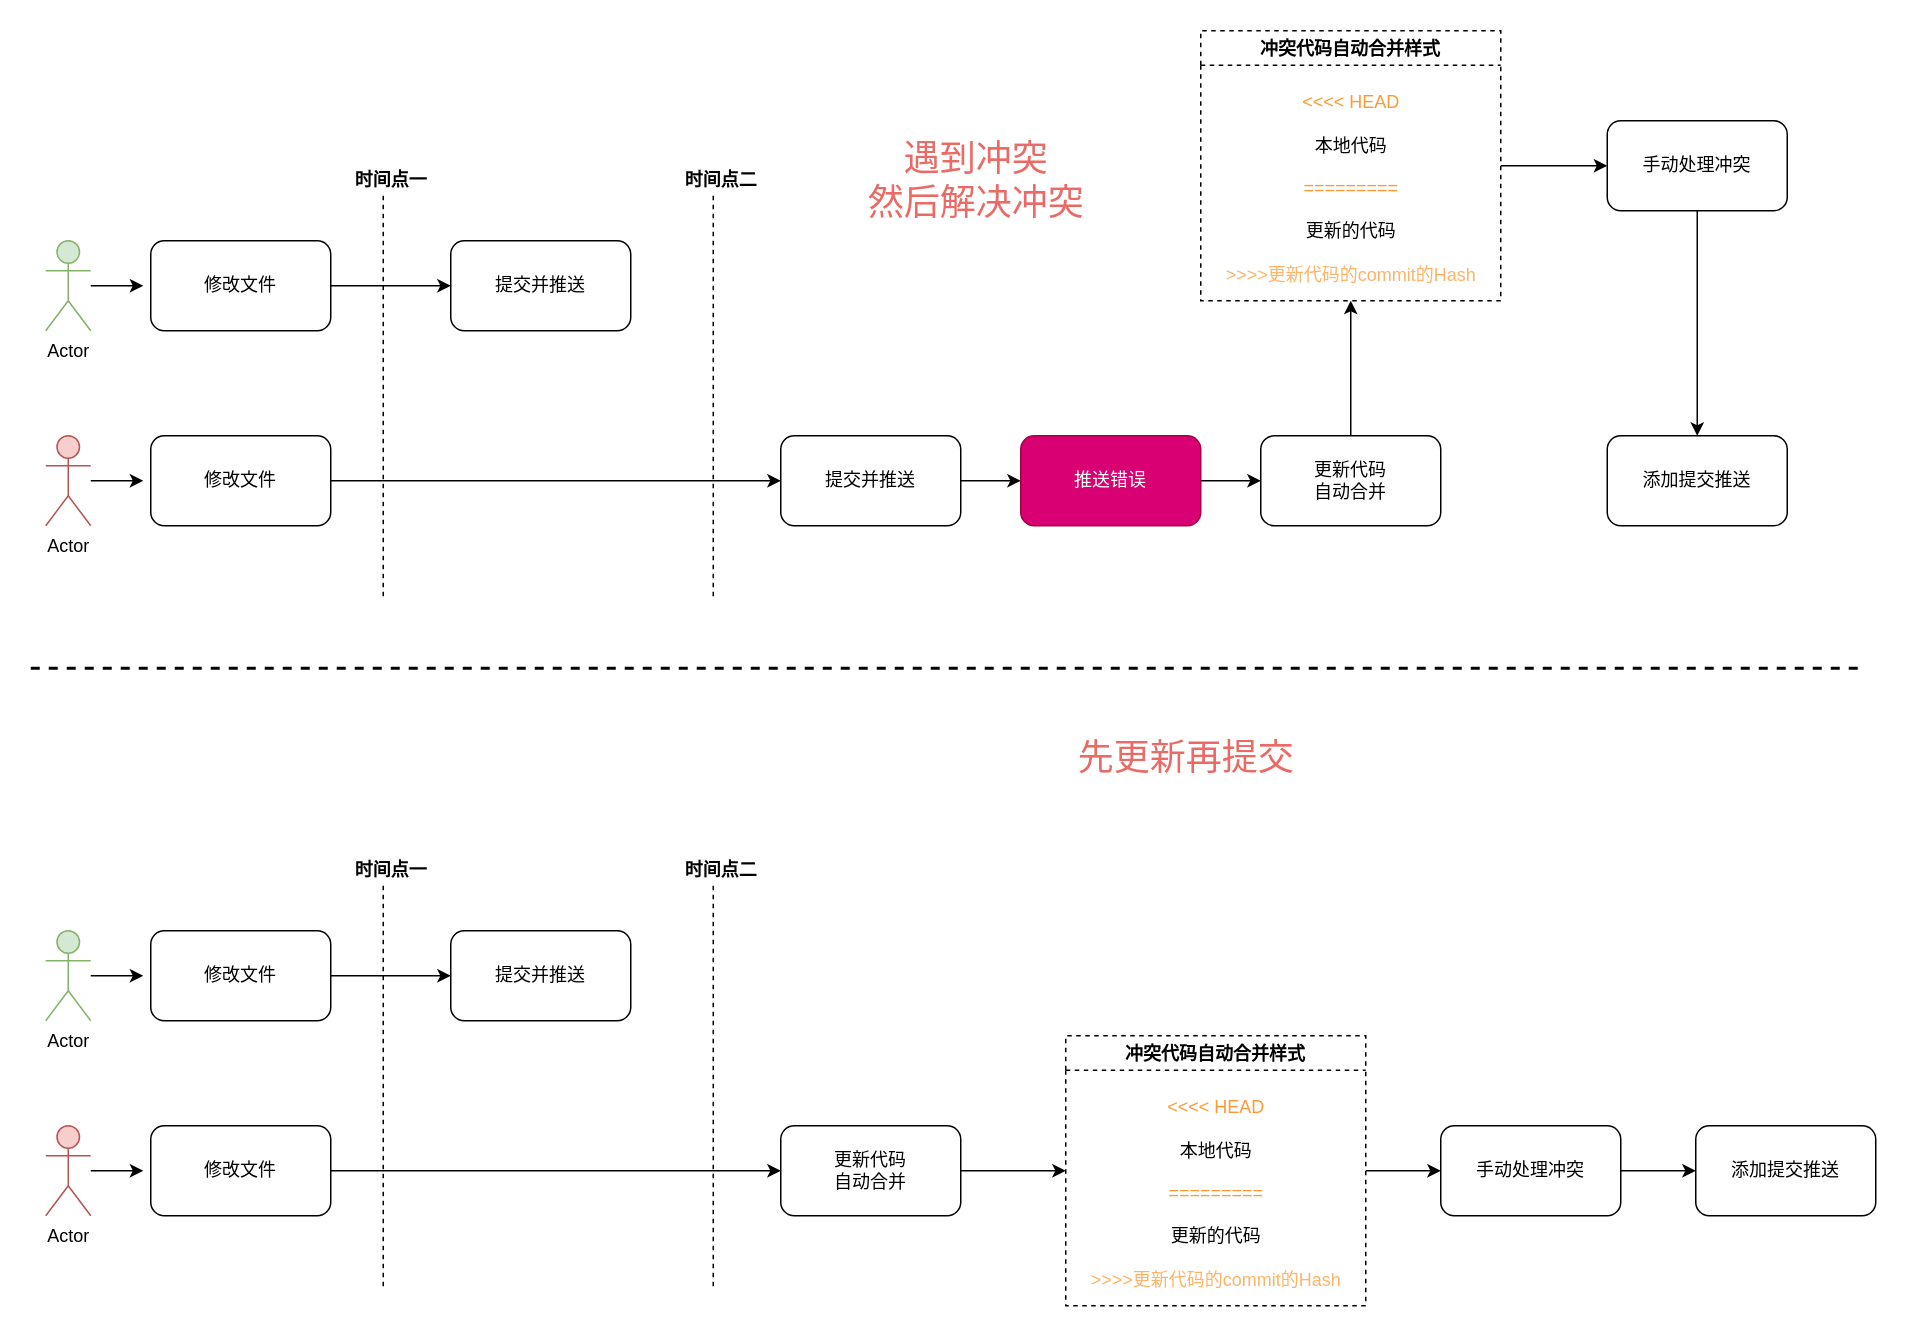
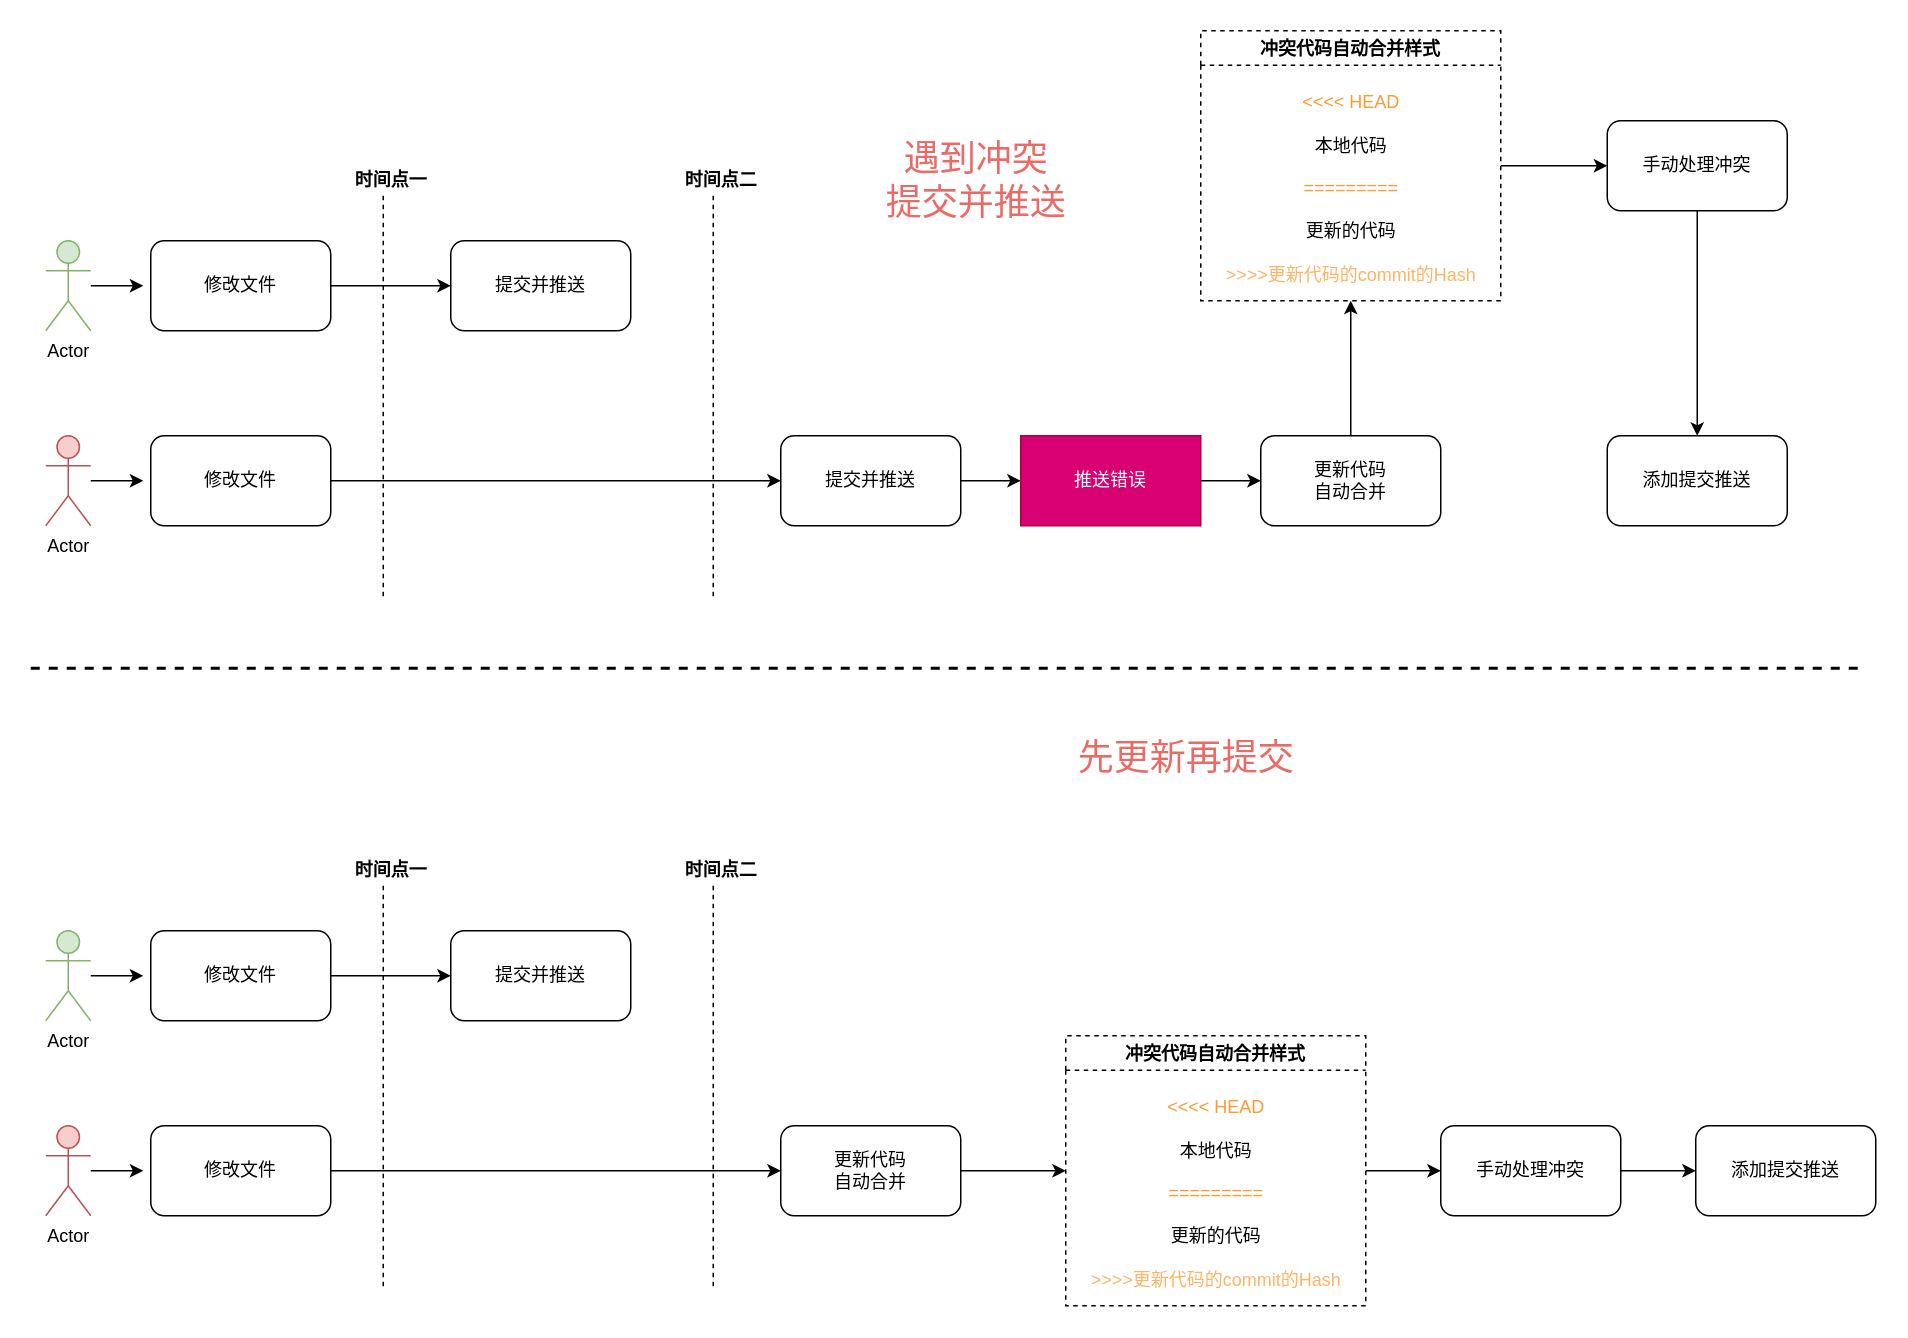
node "遇到冲突 然后解决冲突": label "遇到冲突 然后解决冲突" -> "遇到冲突 提交并推送"
node "推送错误": shape rounded rectangle -> rectangle
